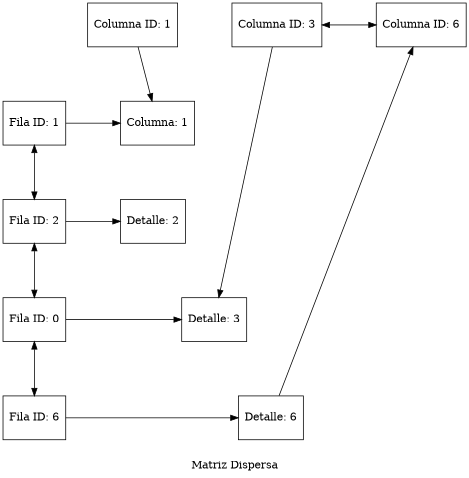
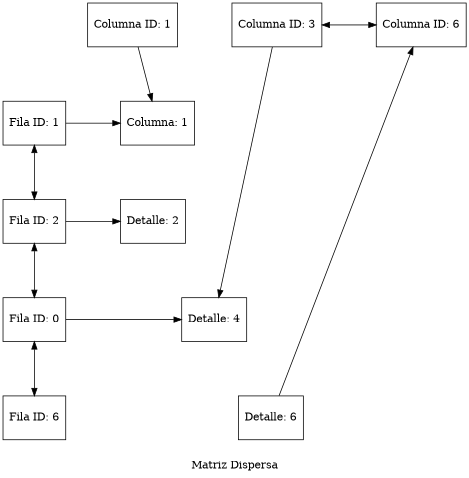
node "Detalle: 3": label "Detalle: 3" -> "Detalle: 4"
edge "Fila ID: 6" -> "Detalle: 6": removed
